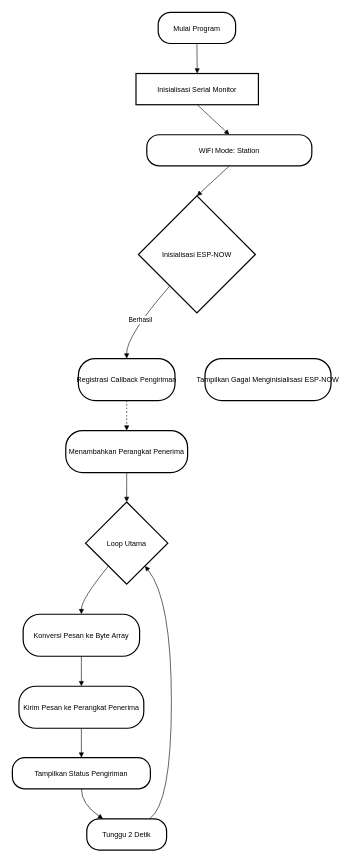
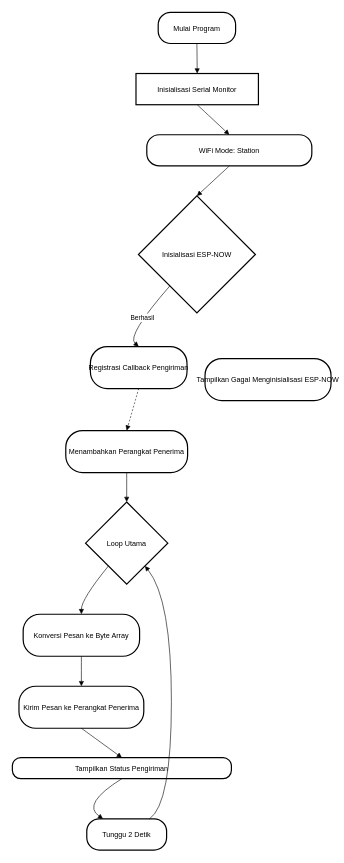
node "Registrasi Callback Pengiriman": moved (127, 380) -> (139, 368)
node "Tampilkan Status Pengiriman": size 138x31 -> 219x21
